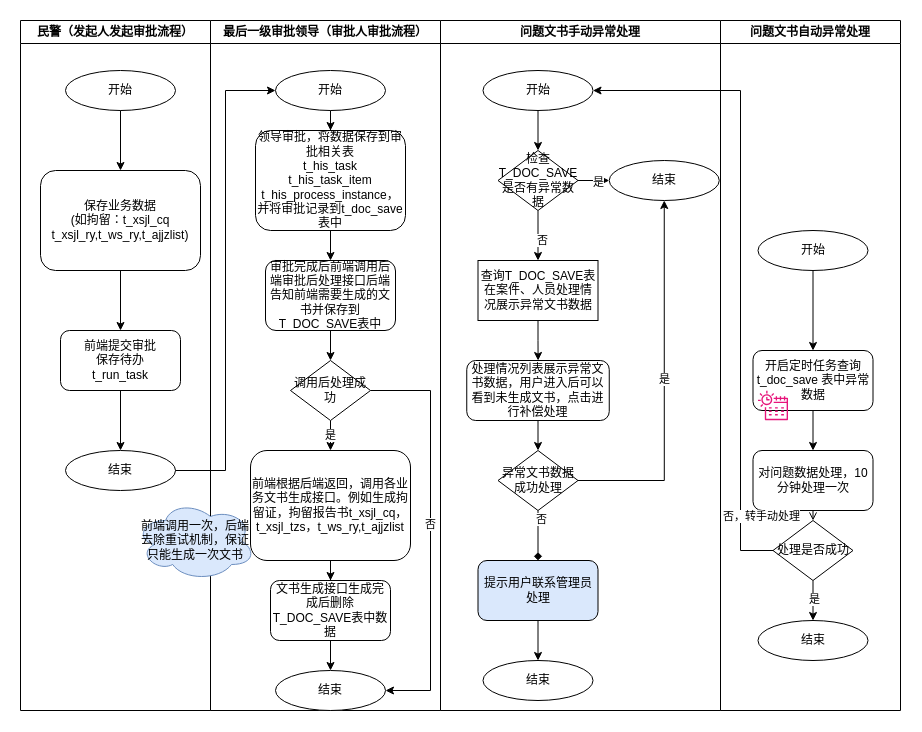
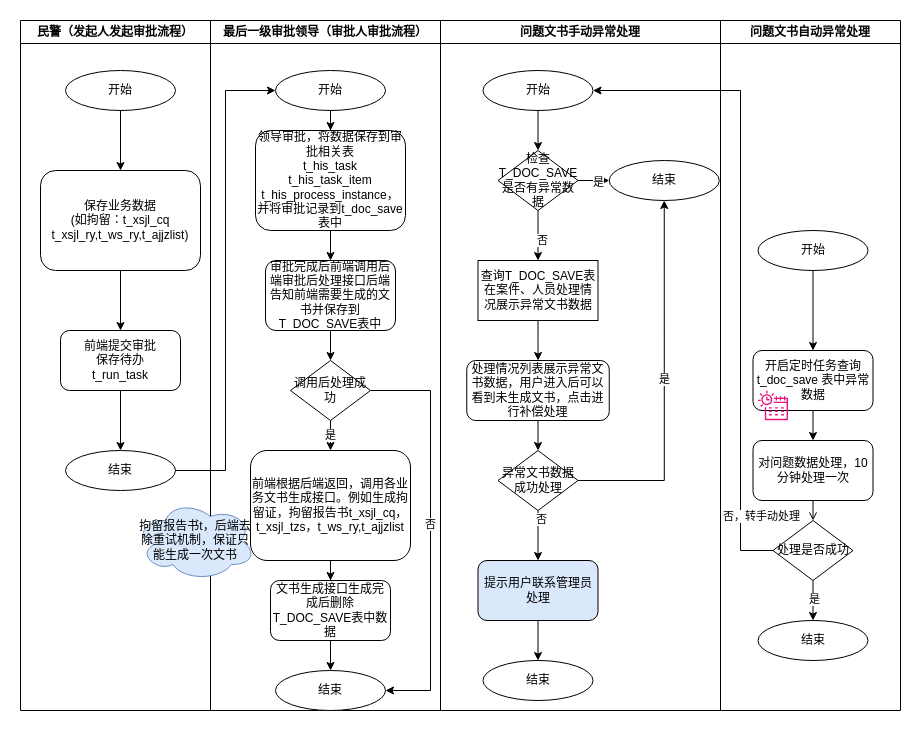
node "对问题数据处理，10分钟处理一次": moved (813, 481) -> (813, 471)
node "前端调用一次，后端去除重试机制，保证只能生成一次文书": label "前端调用一次，后端去除重试机制，保证只能生成一次文书" -> "拘留报告书t，后端去除重试机制，保证只能生成一次文书"
edge "异常文书数据成功处理" -> "提示用户联系管理员处理": arrowhead diamond -> classic
